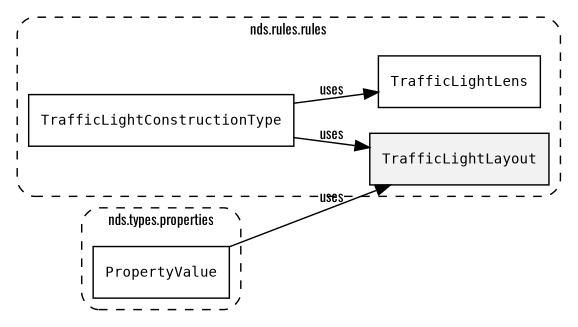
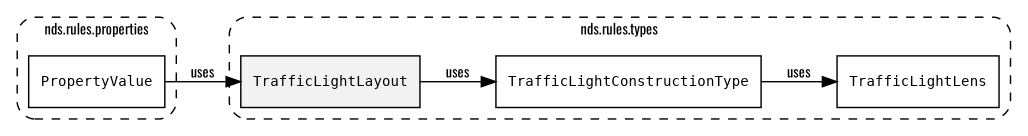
cluster "nds.rules.rules": label "nds.rules.rules" -> "nds.rules.types"
edge "TrafficLightConstructionType" -> "TrafficLightLayout": reversed
cluster "nds.types.properties": label "nds.types.properties" -> "nds.rules.properties"
